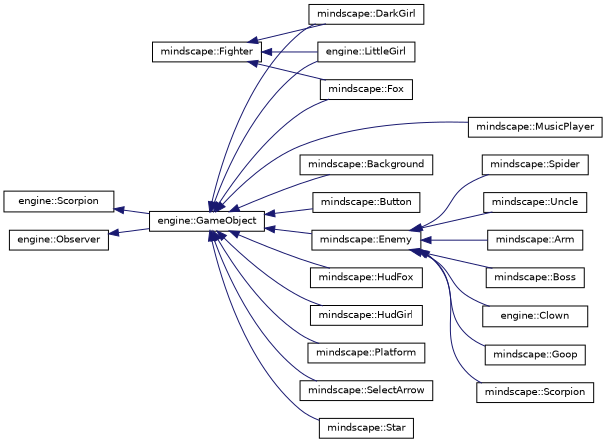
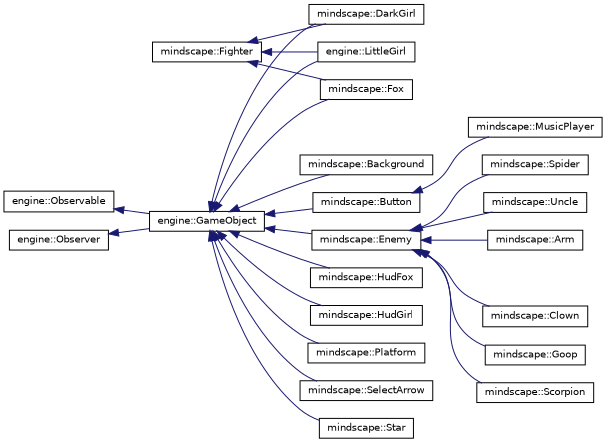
edge "mindscape::MusicPlayer" -> "engine::GameObject": now "mindscape::MusicPlayer" -> "mindscape::Button"
node "engine::Scorpion": label "engine::Scorpion" -> "engine::Observable"
node "mindscape::Boss": removed
node "engine::Clown": label "engine::Clown" -> "mindscape::Clown"
